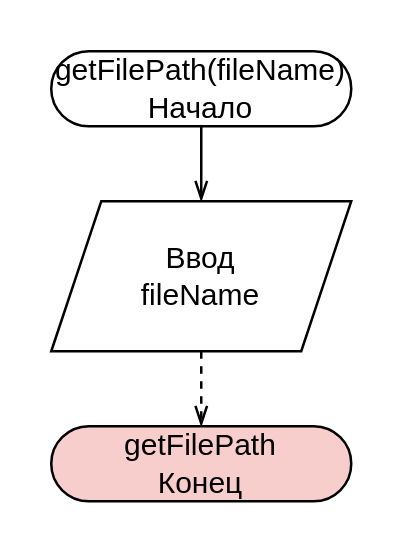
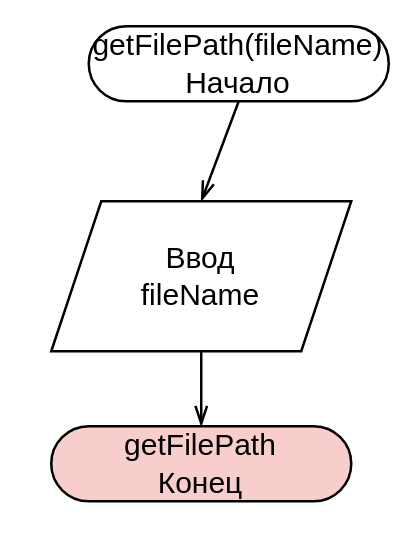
node "getFilePath(fileName) Начало": moved (201, 89) -> (239, 64)
edge "Ввод fileName" -> "getFilePath Конец": style dashed -> solid
